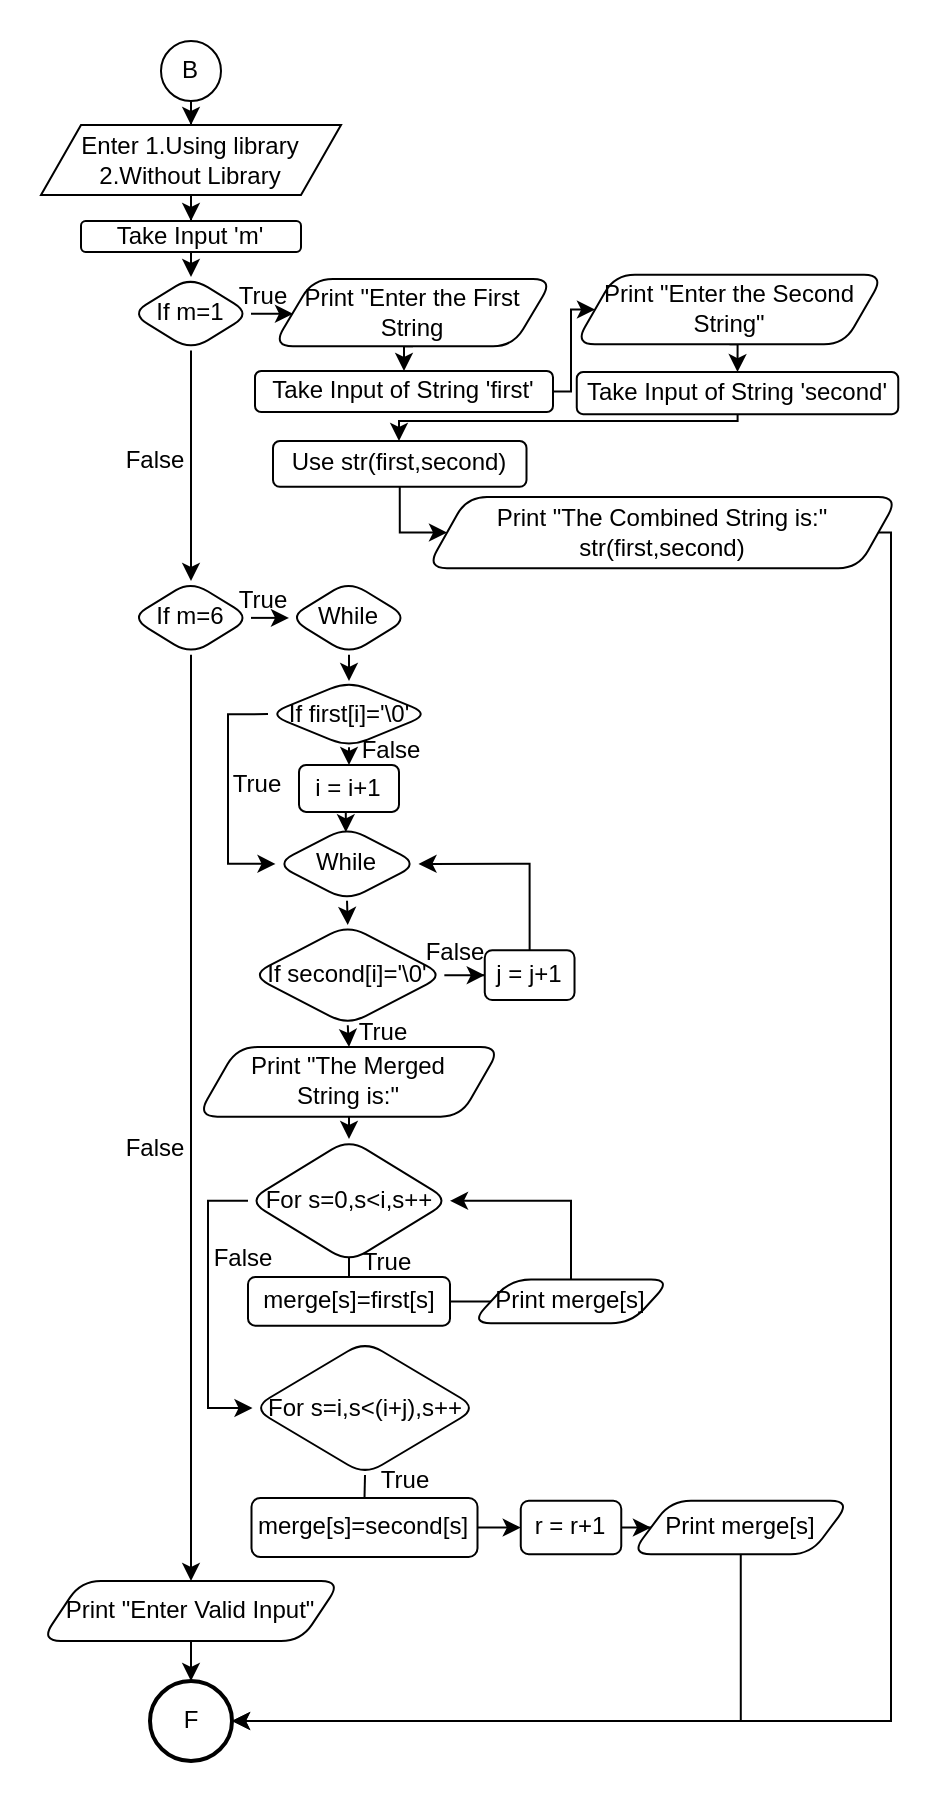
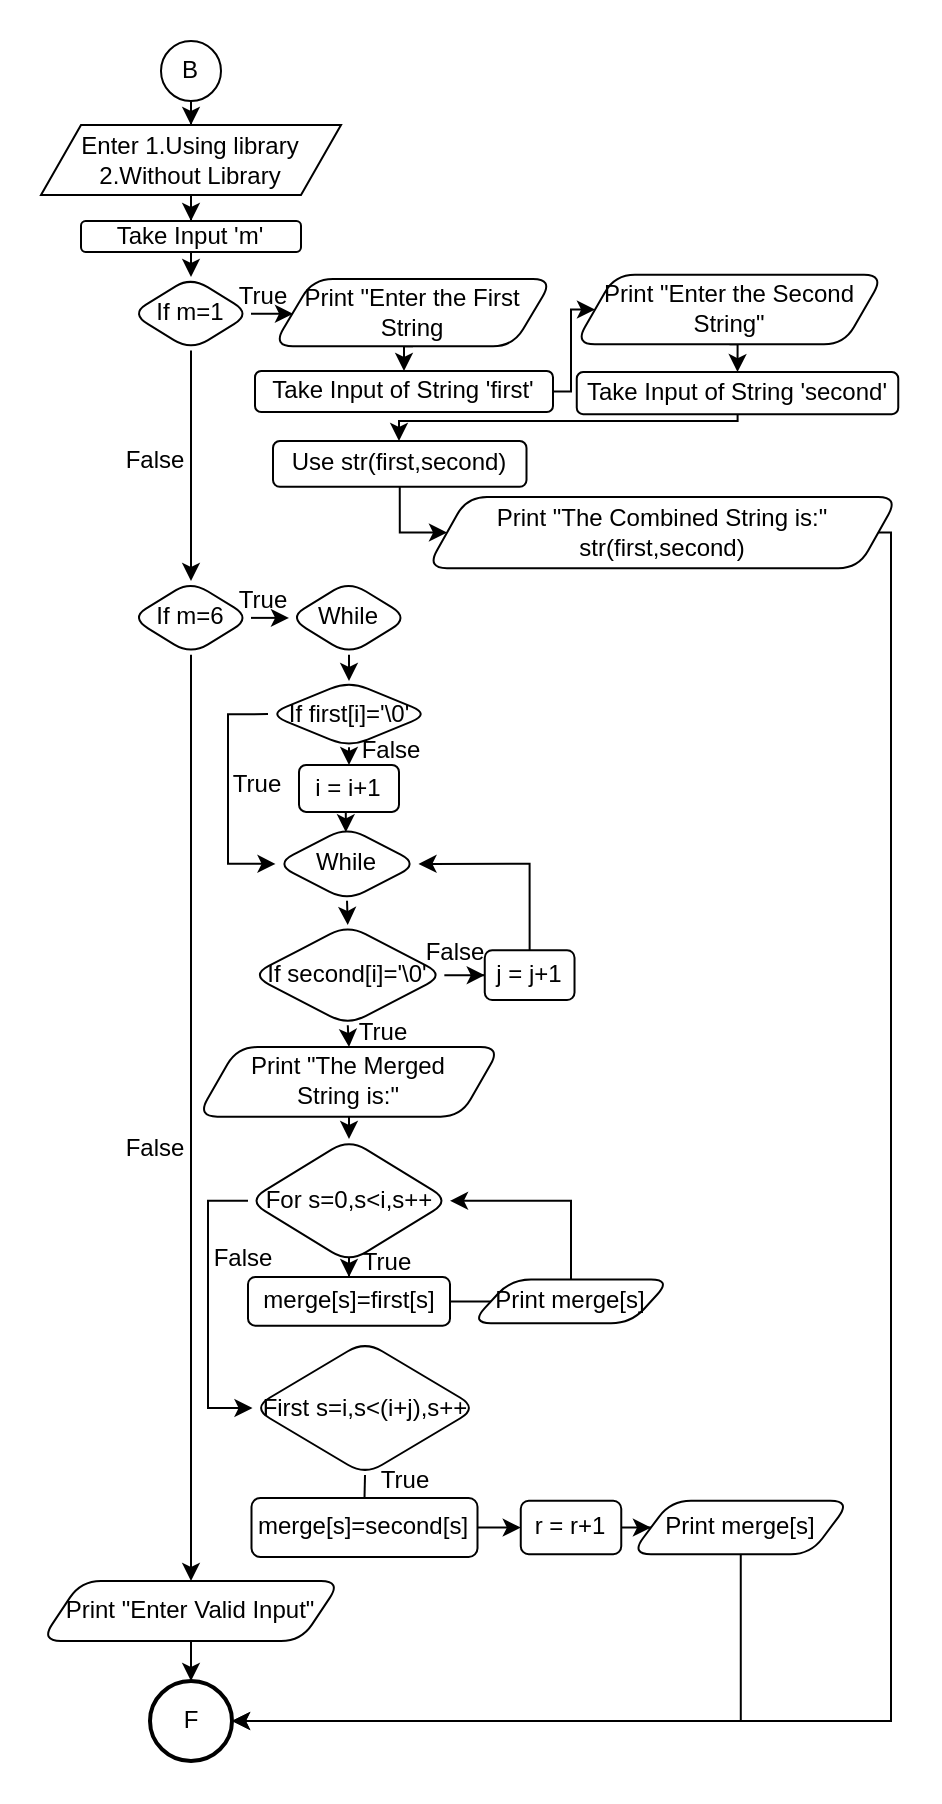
edge "For s=0,s<i,s++" -- "merge[s]=first[s]": arrowhead none -> classic
node "For s=i,s<(i+j),s++": label "For s=i,s<(i+j),s++" -> "First s=i,s<(i+j),s++"
